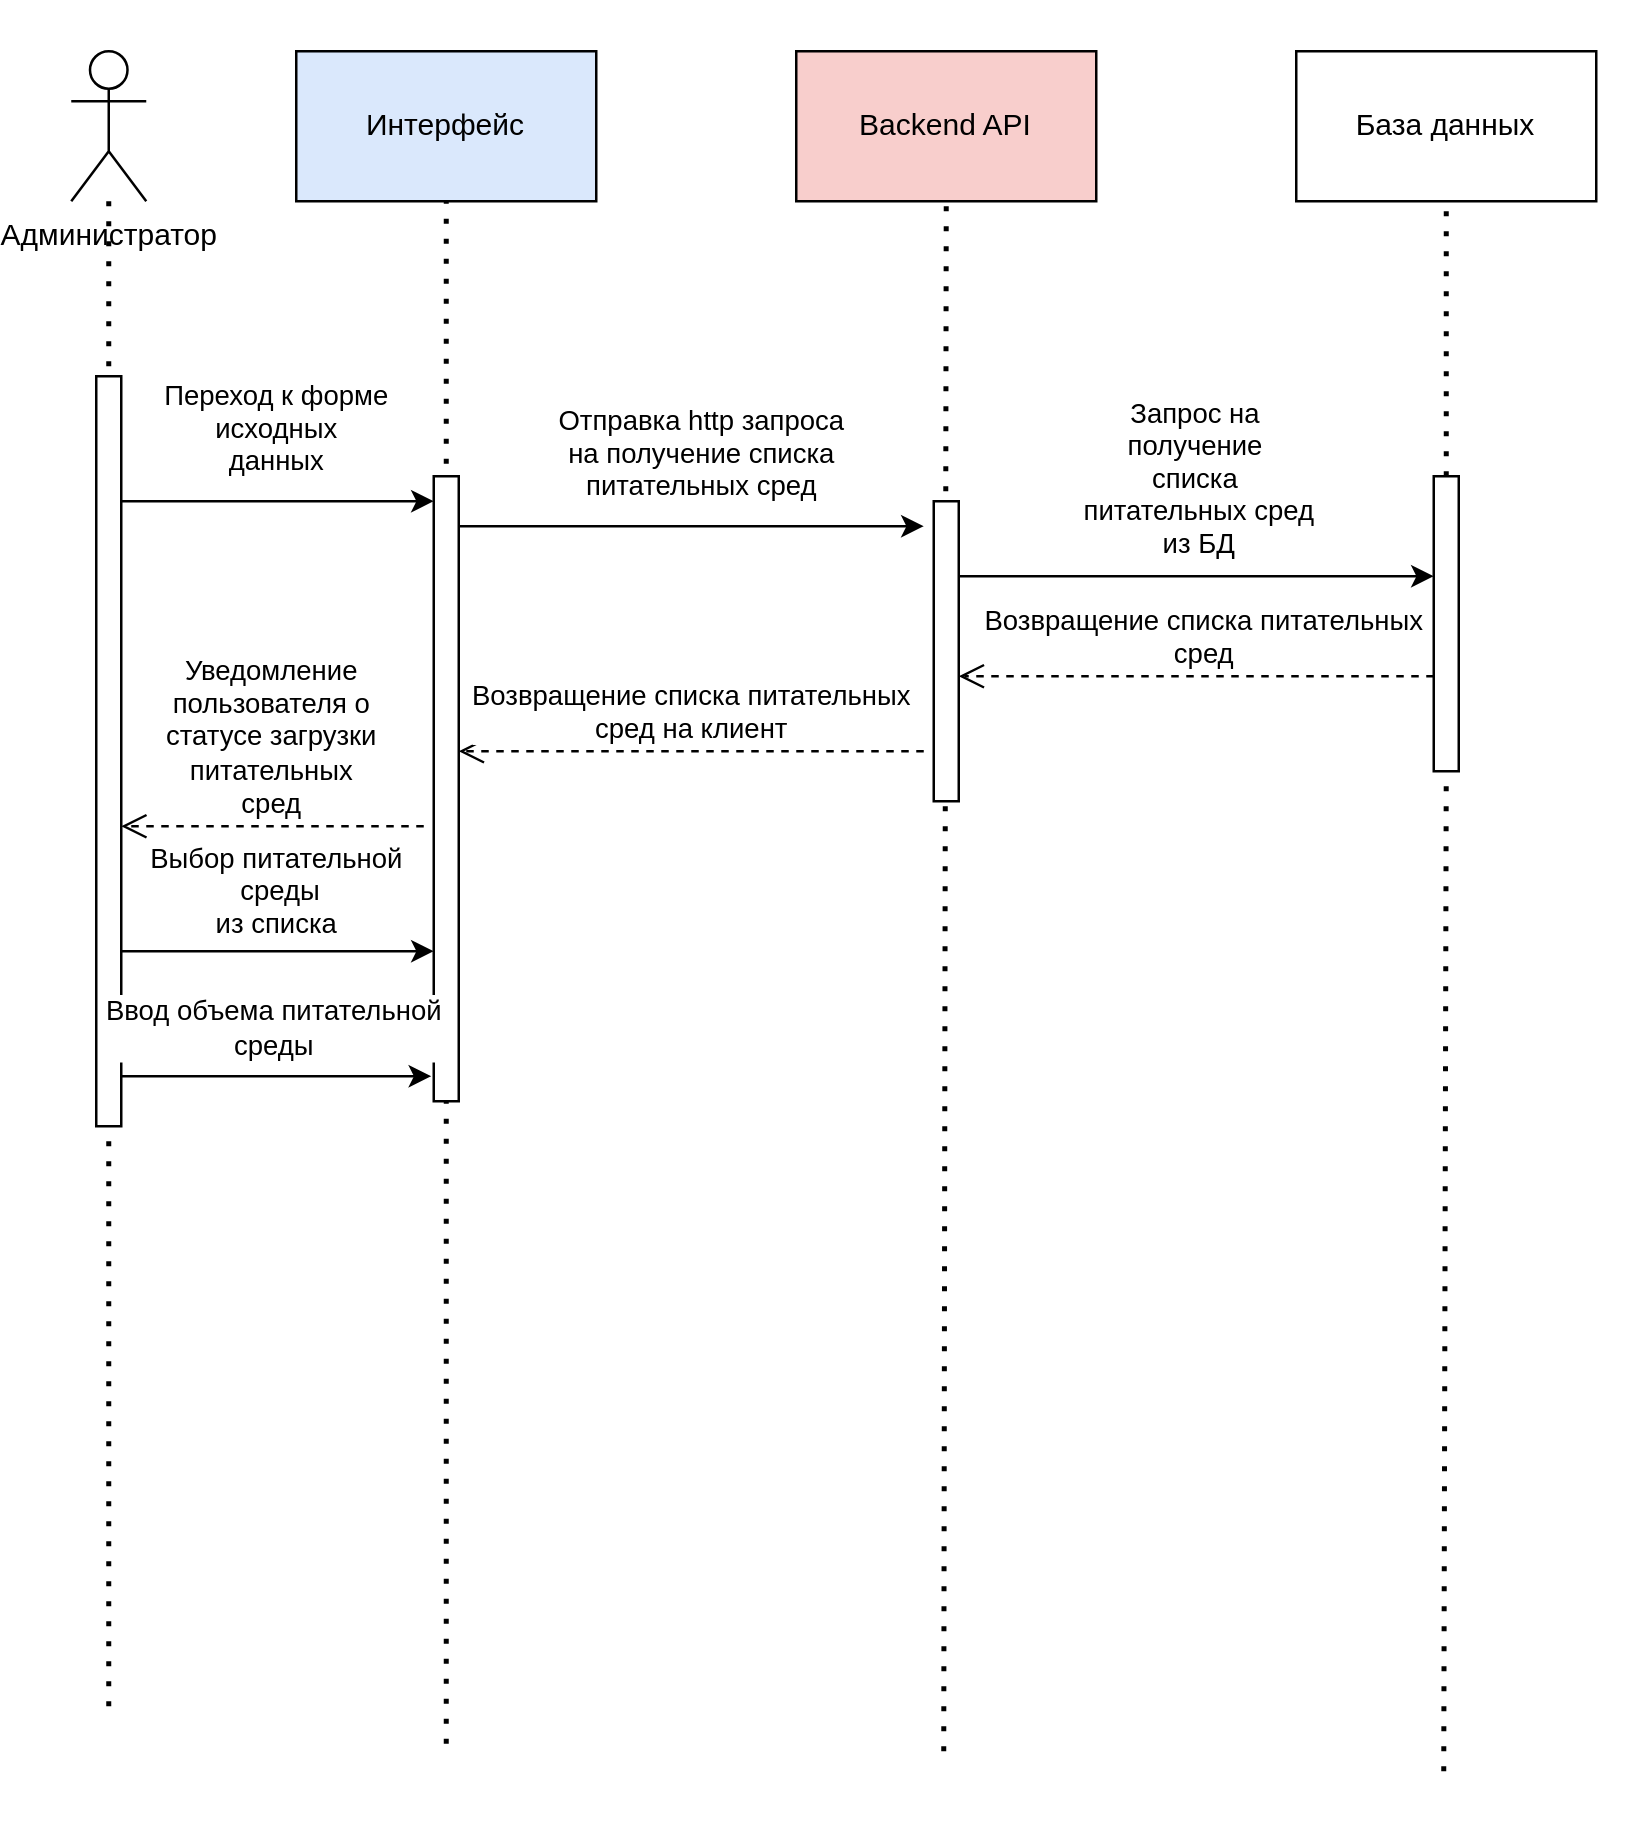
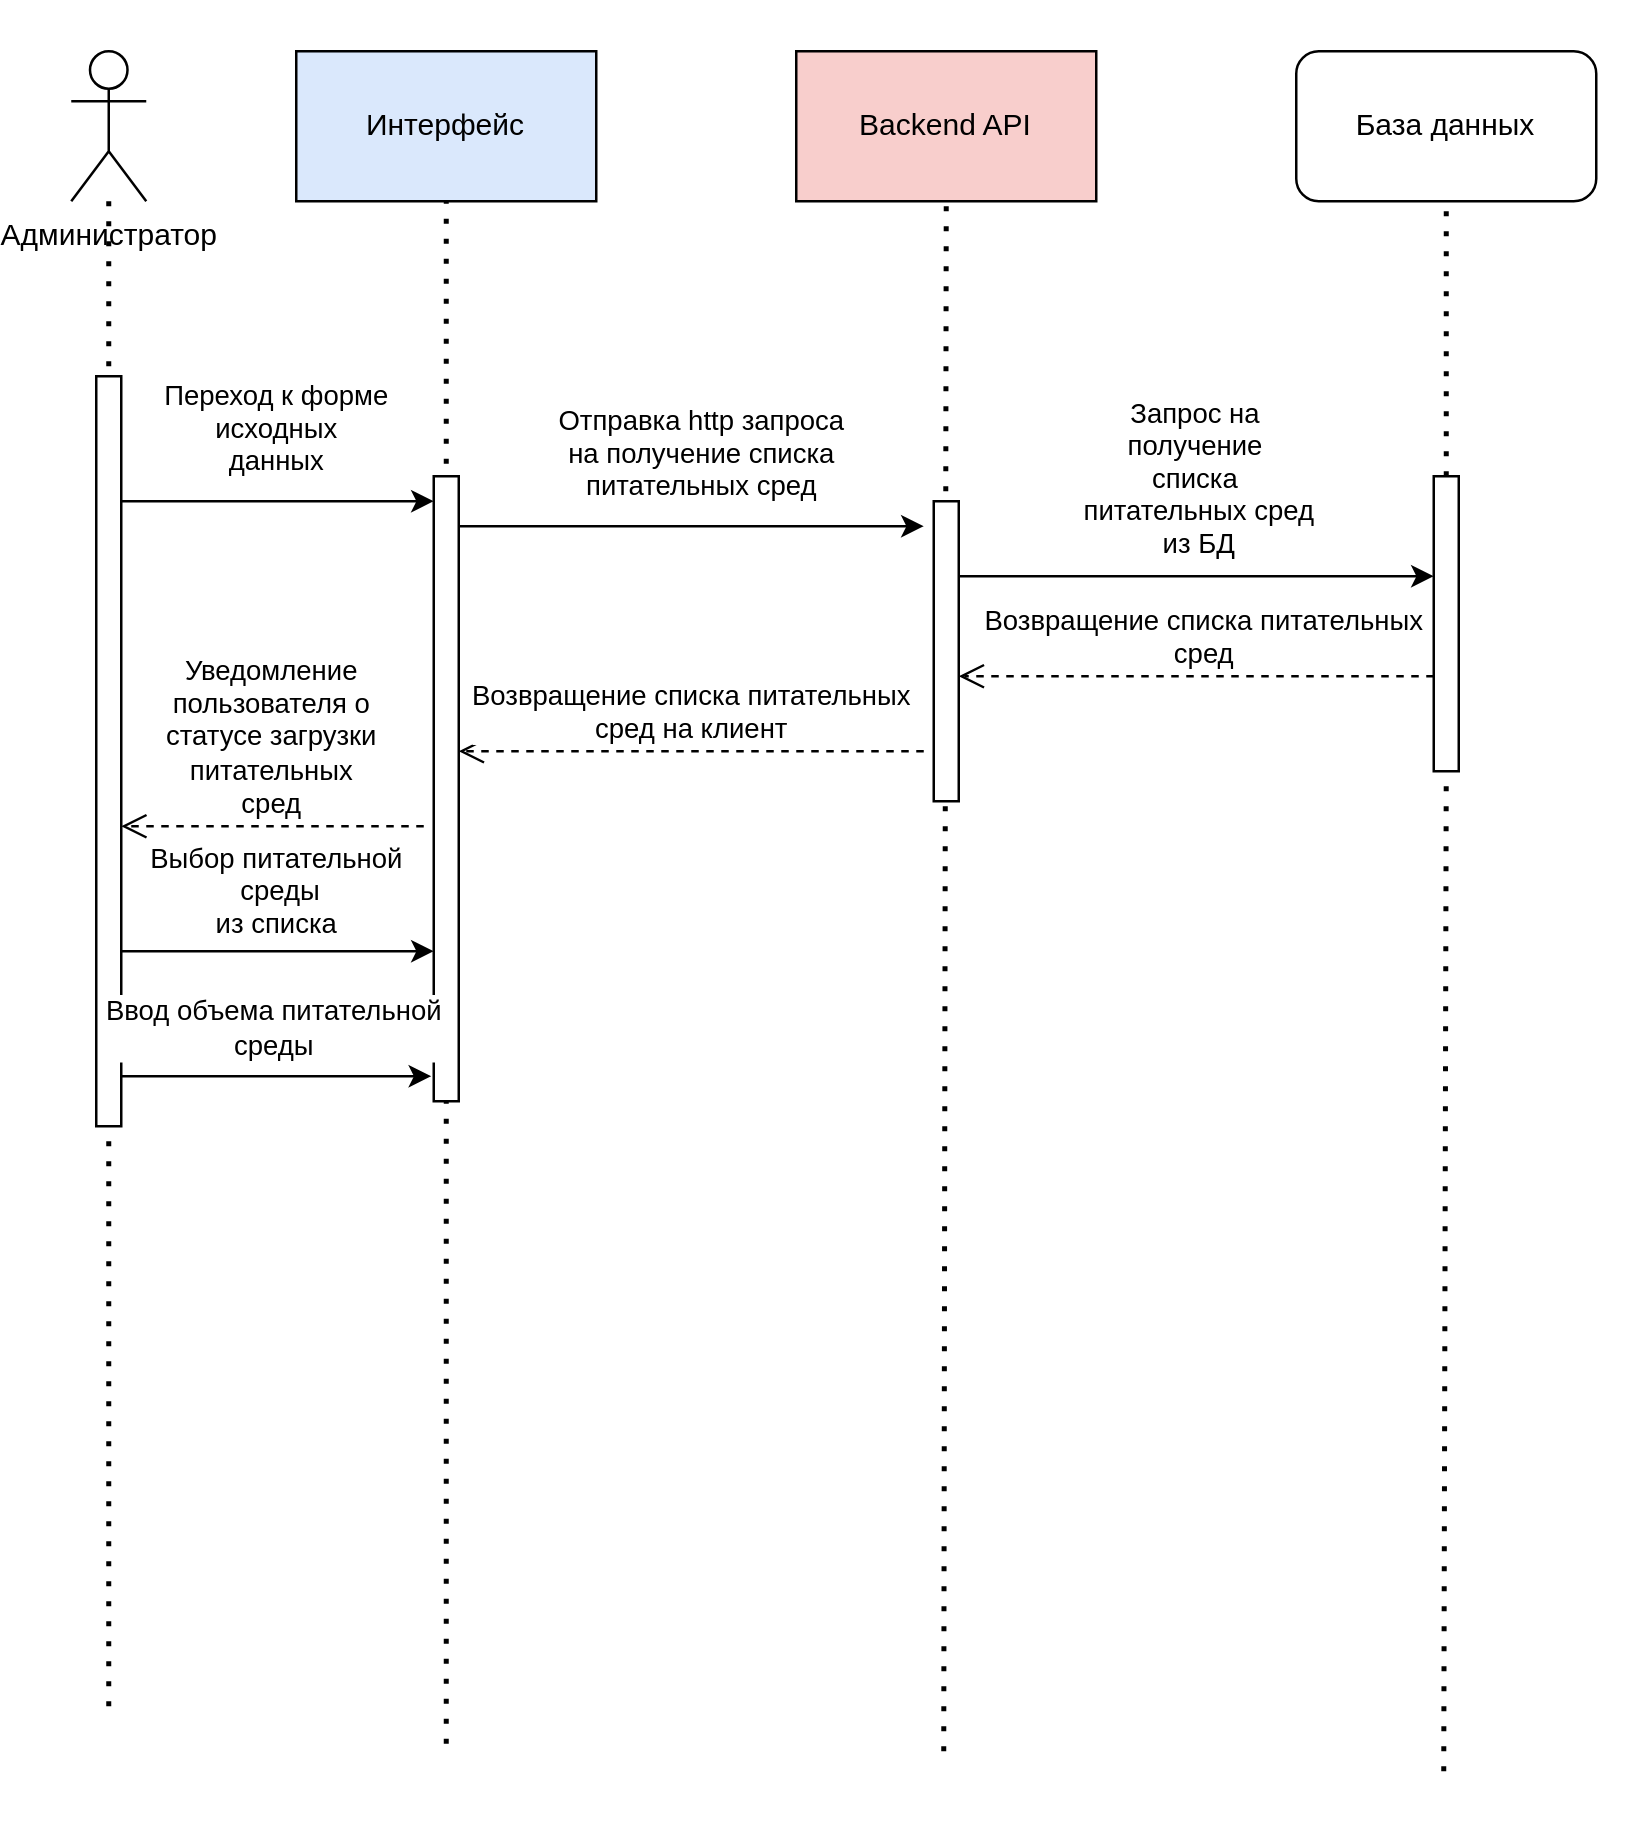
node "База данных": shape rectangle -> rounded rectangle
